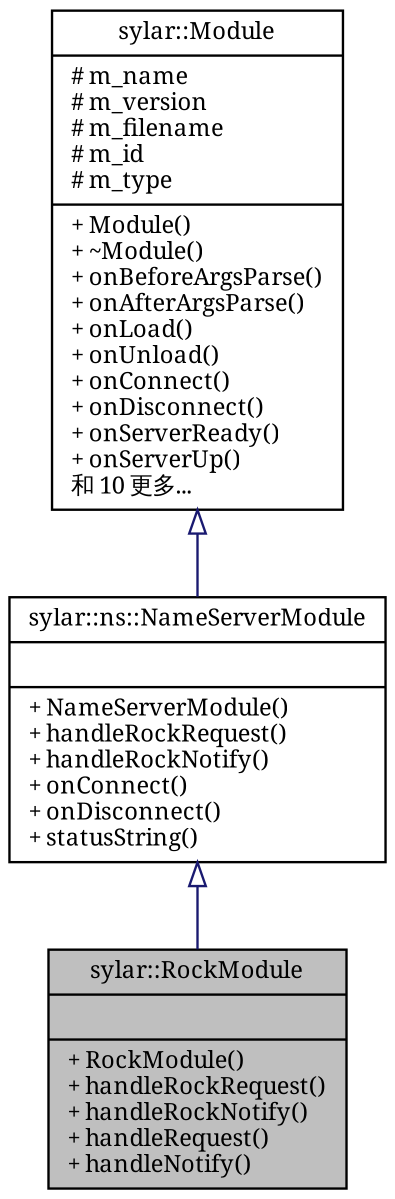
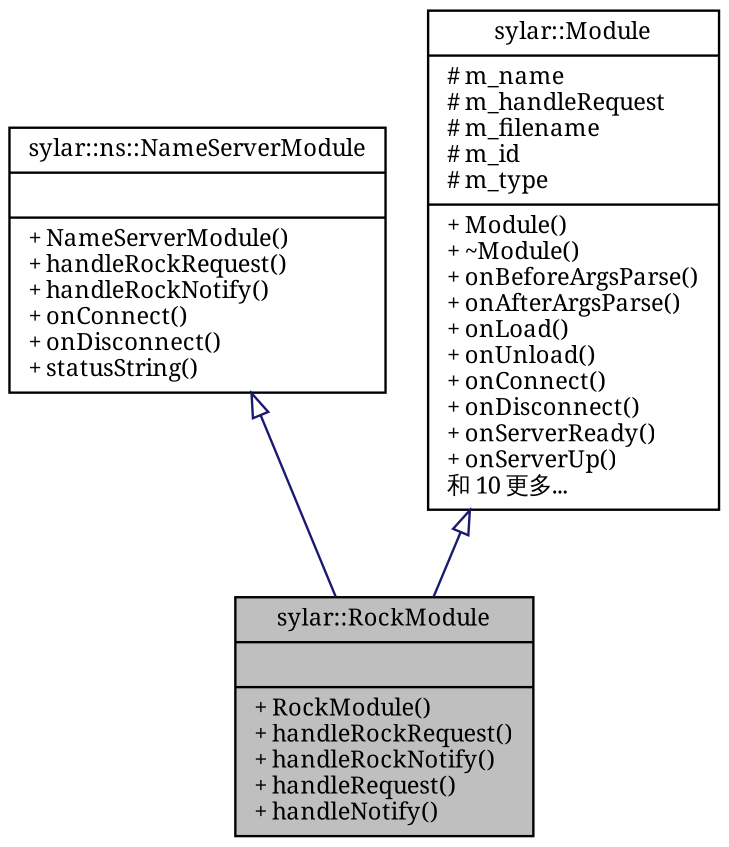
node "sylar::Module": text "# m_version" -> "# m_handleRequest"
edge "sylar::ns::NameServerModule" -> "sylar::Module": now "sylar::RockModule" -> "sylar::Module"
